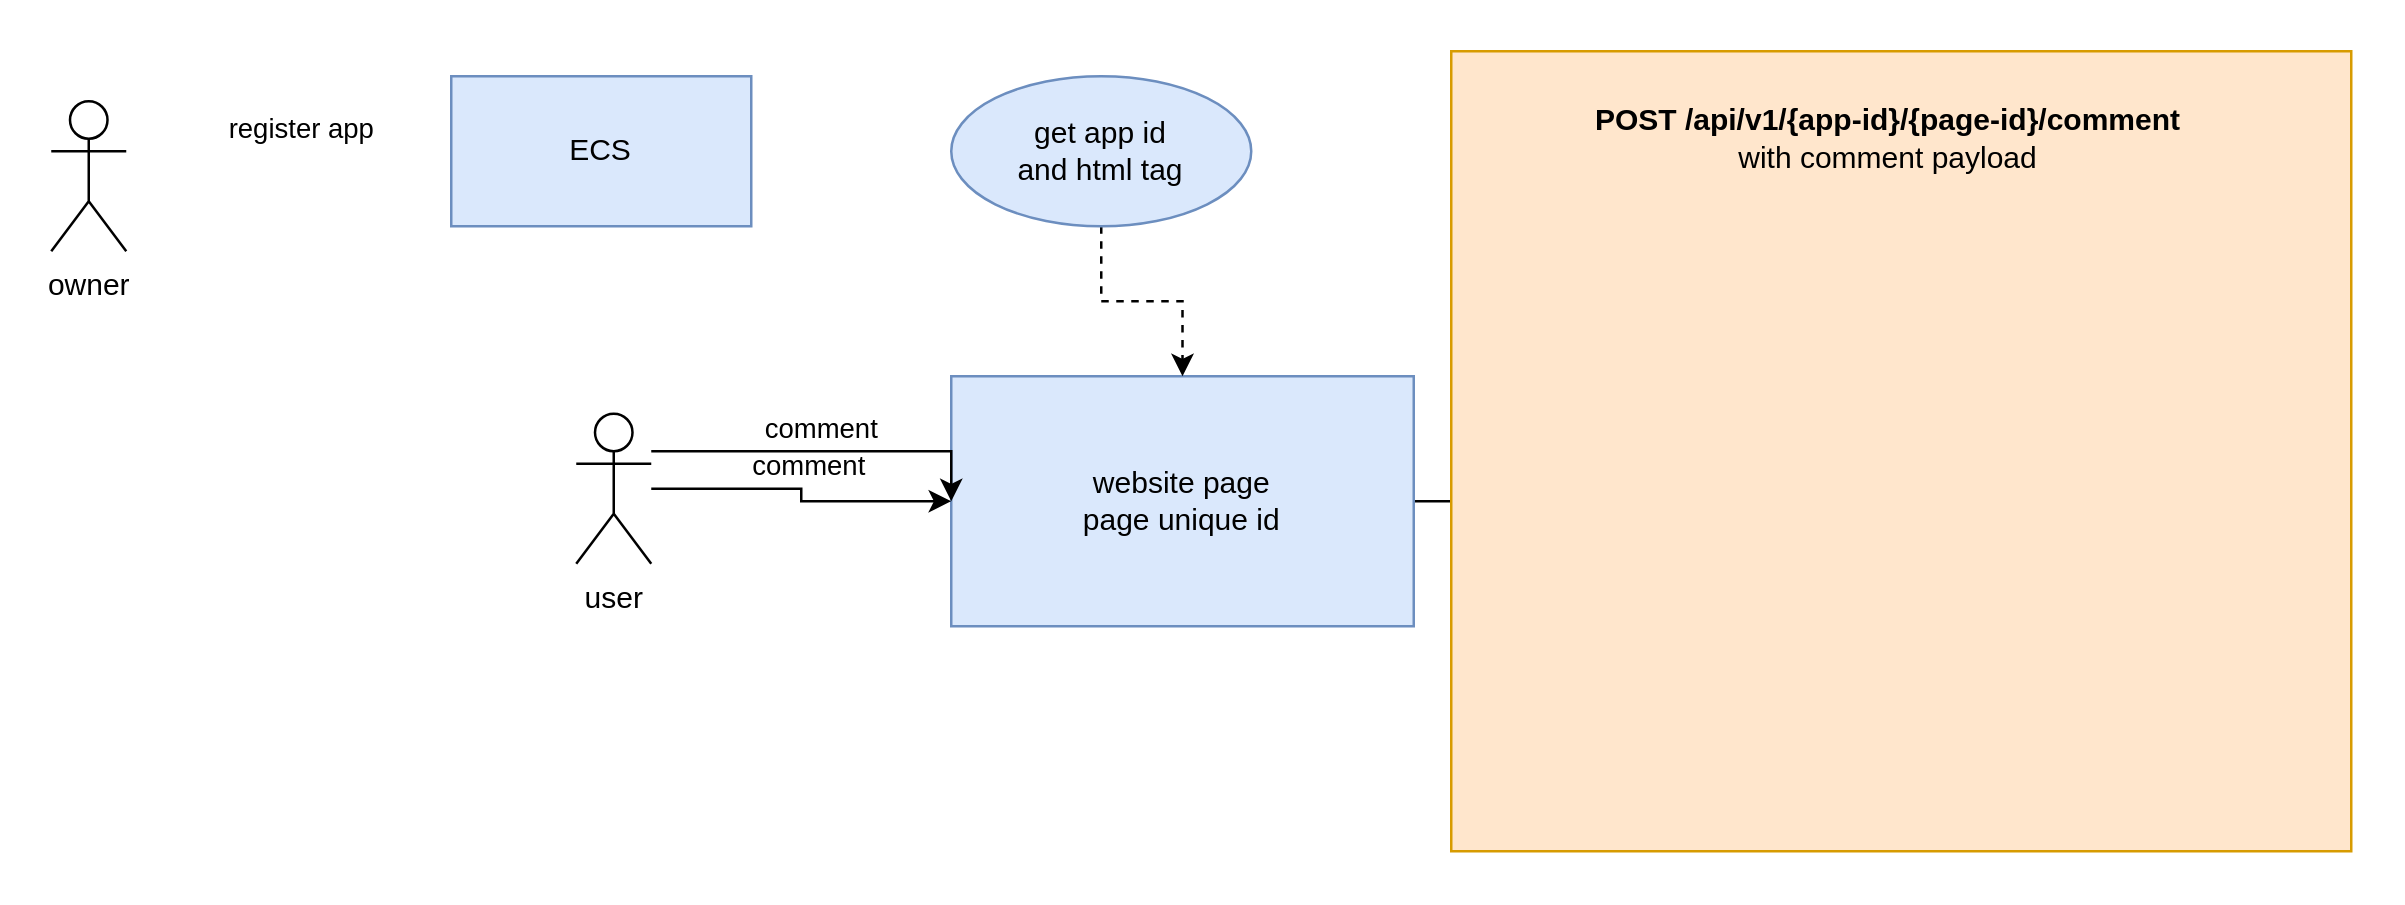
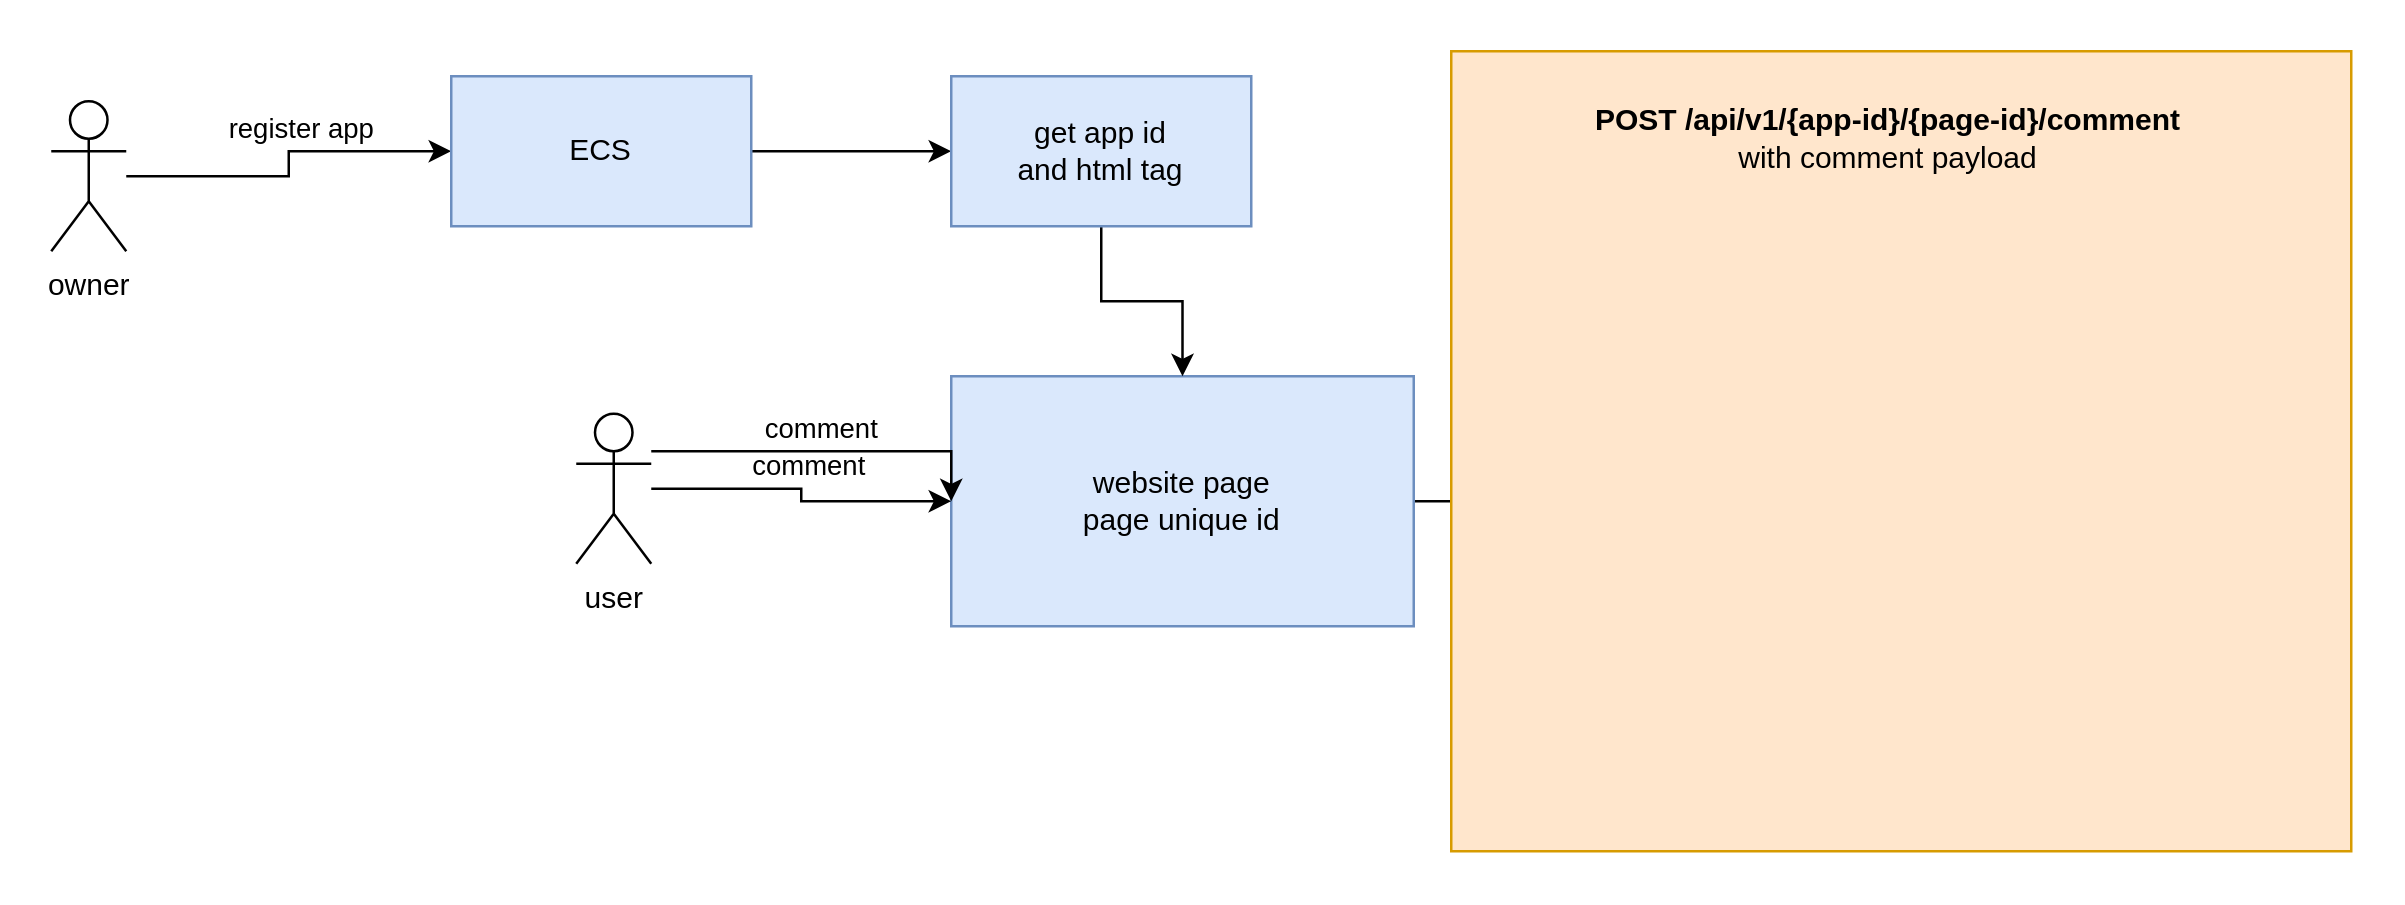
edge "ECS" -> "get app id and html tag": added
node "get app id and html tag": shape ellipse -> rectangle
edge "owner" -> "ECS": added
edge "get app id and html tag" -> "website page page unique id": style dashed -> solid
